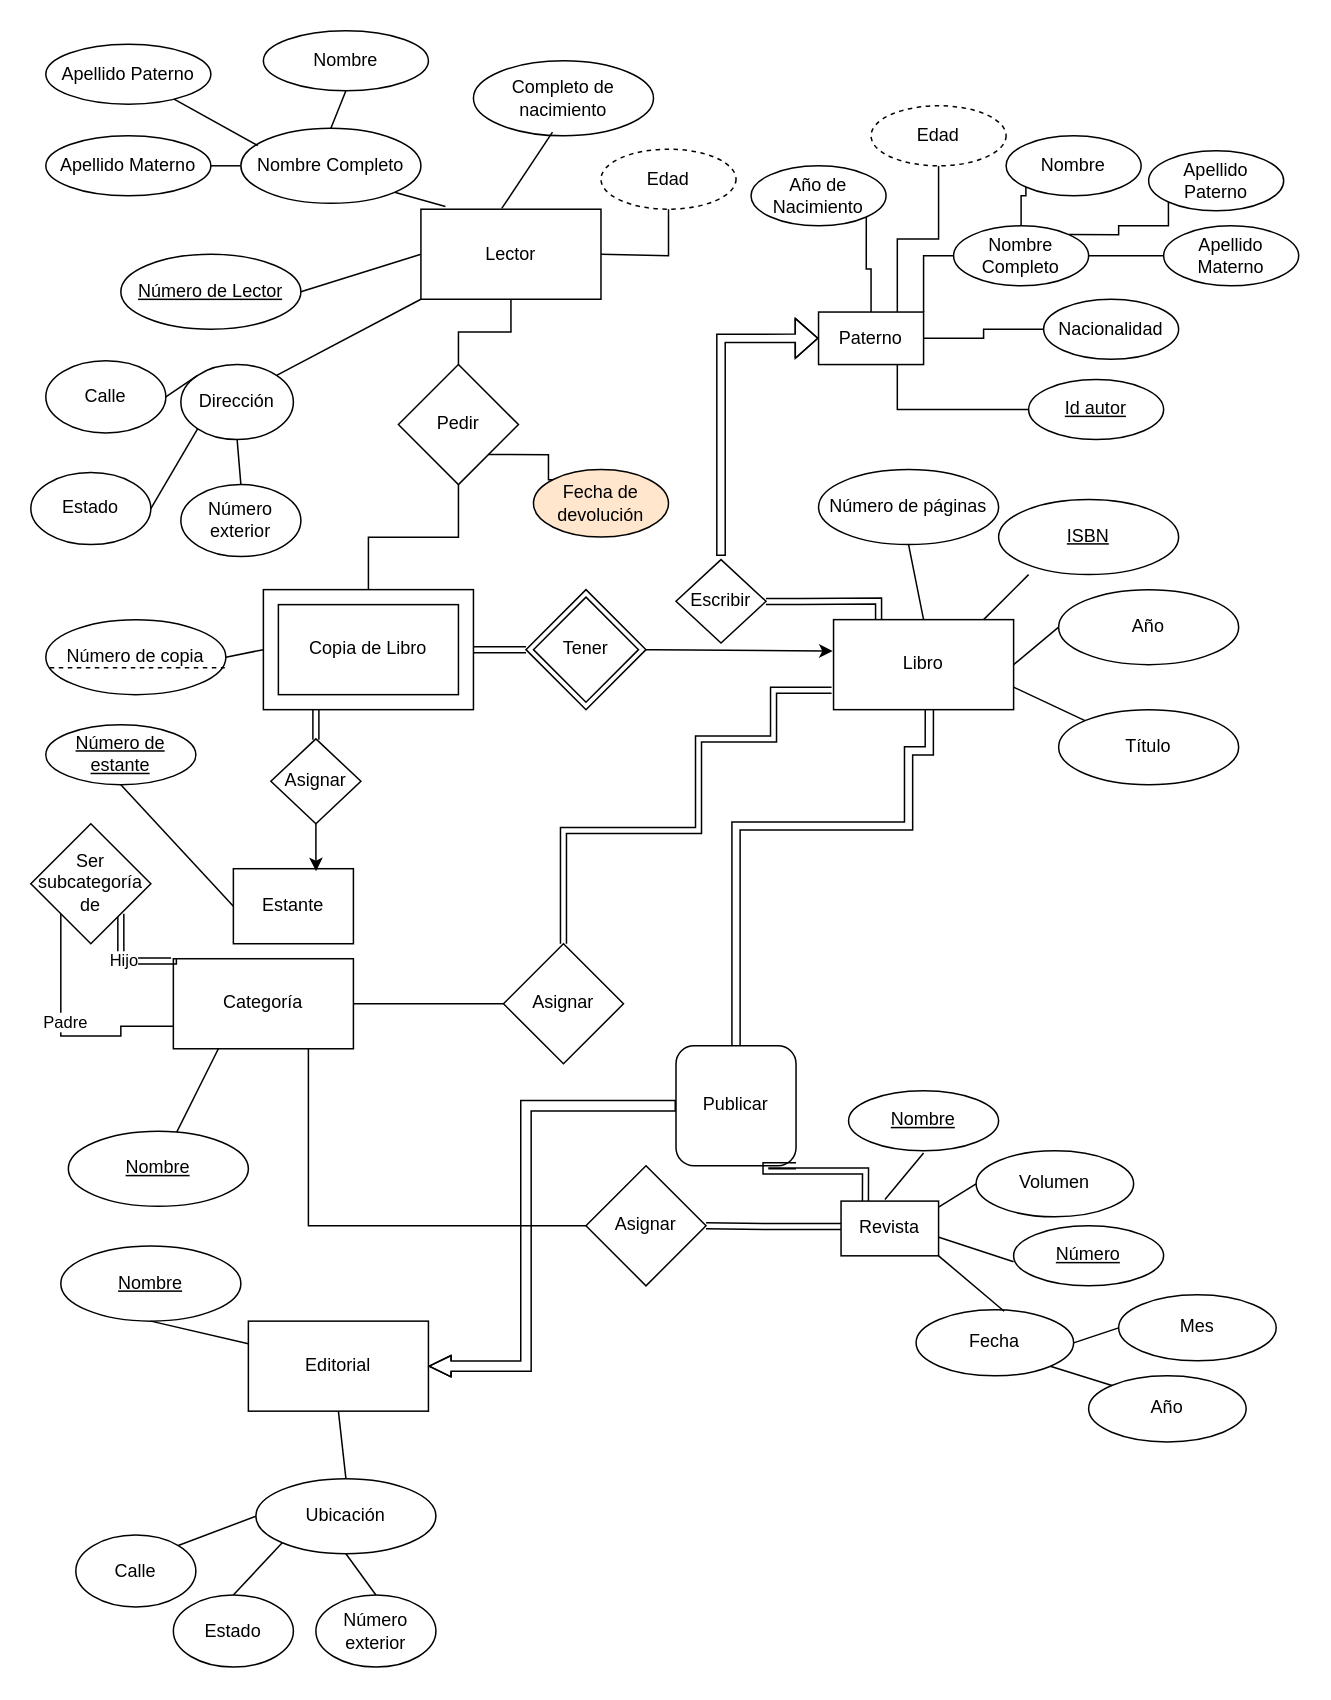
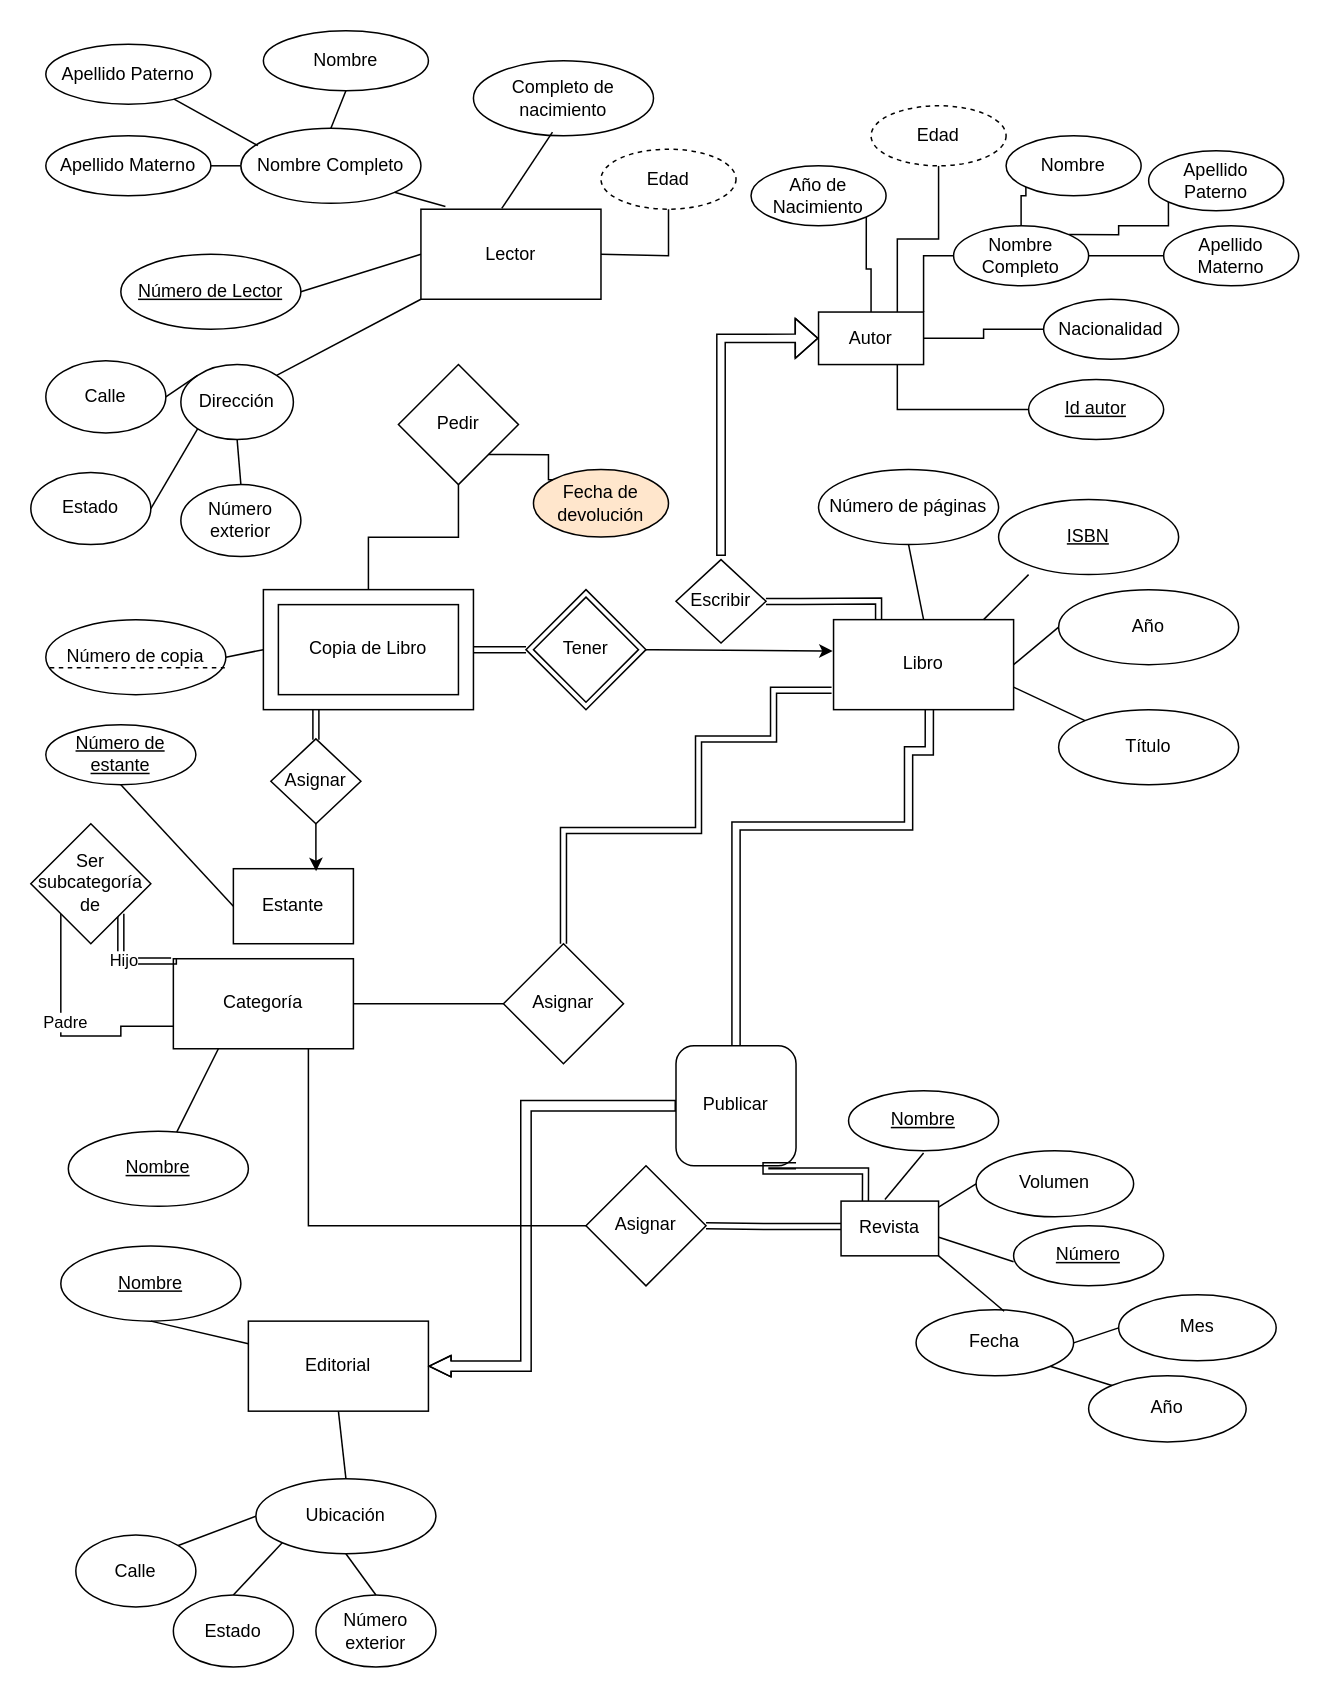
edge "Lector" -- "Pedir": removed
node "Paterno": label "Paterno" -> "Autor"
